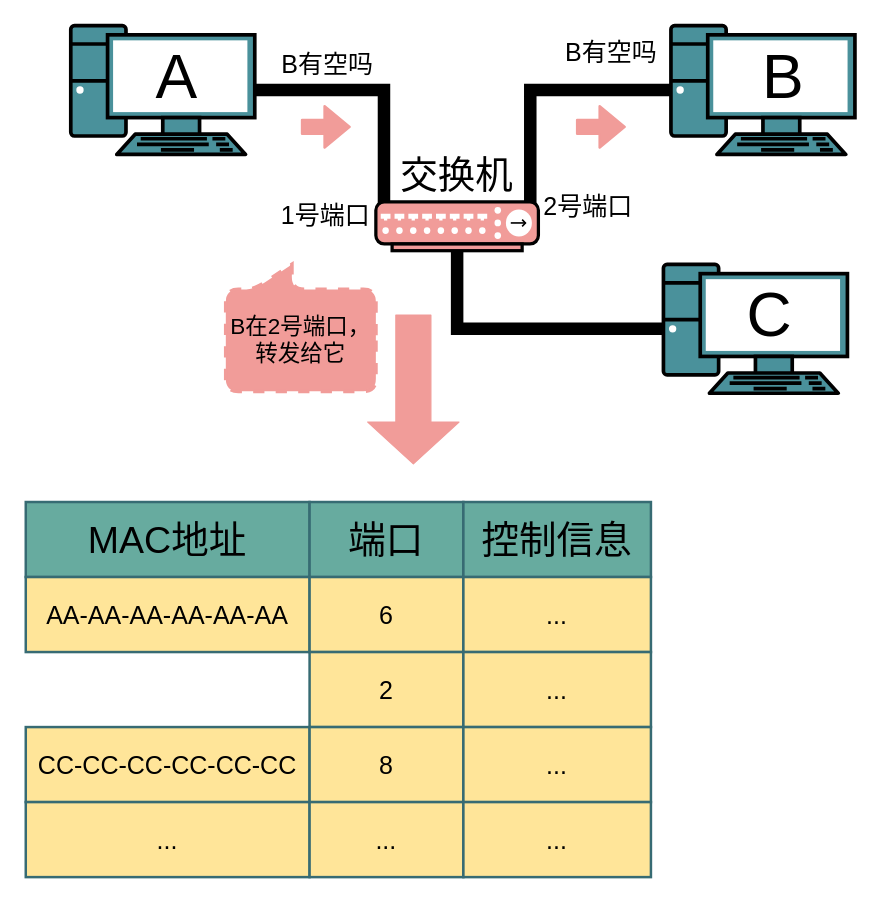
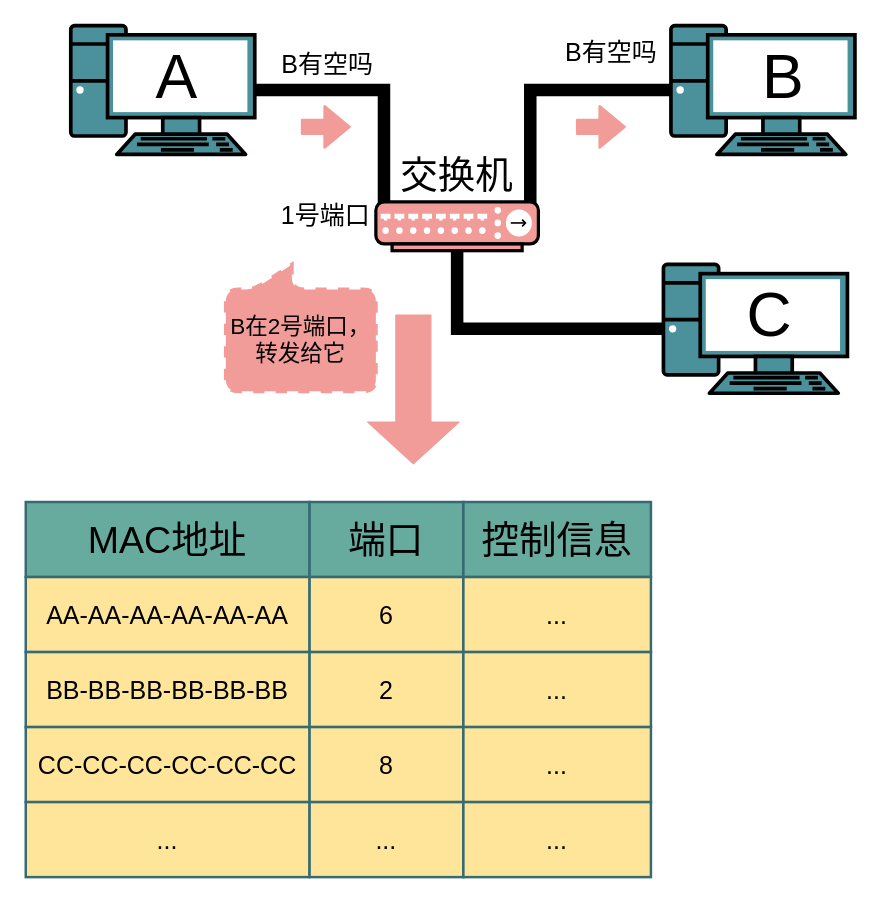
node "2号端口": removed
node "BB-BB-BB-BB-BB-BB": added
